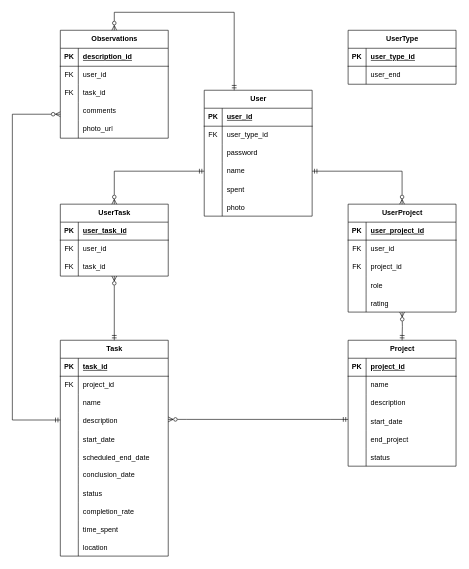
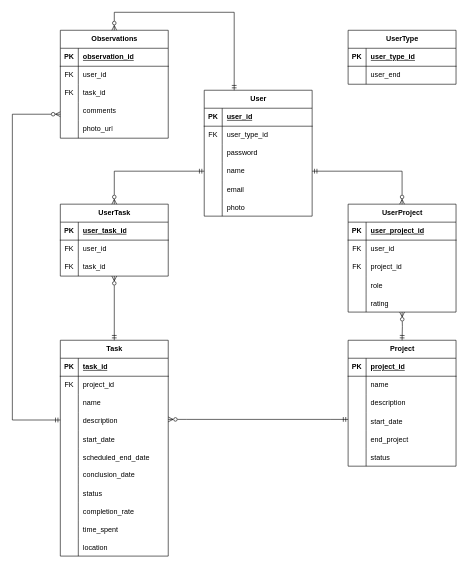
node "description_id": label "description_id" -> "observation_id"
node "spent": label "spent" -> "email"
